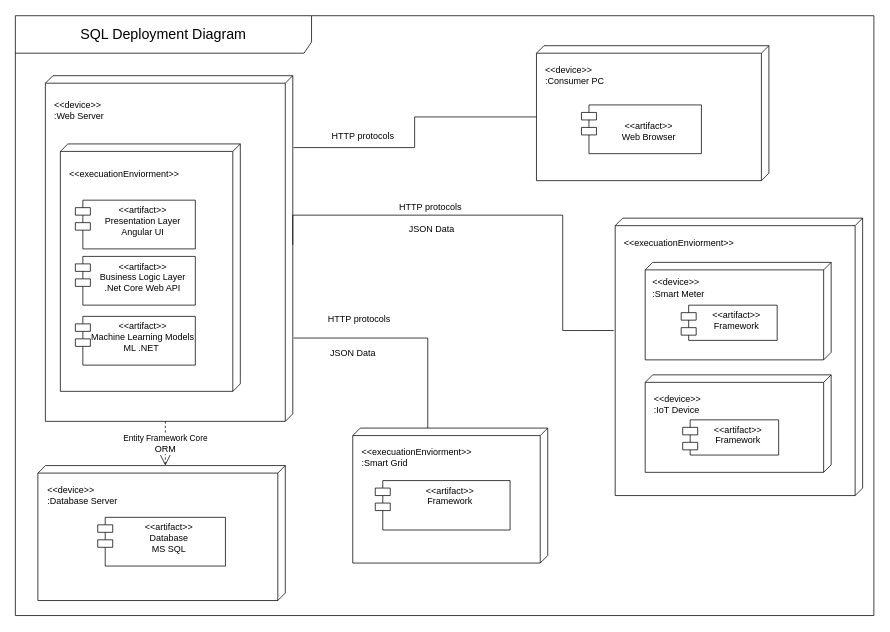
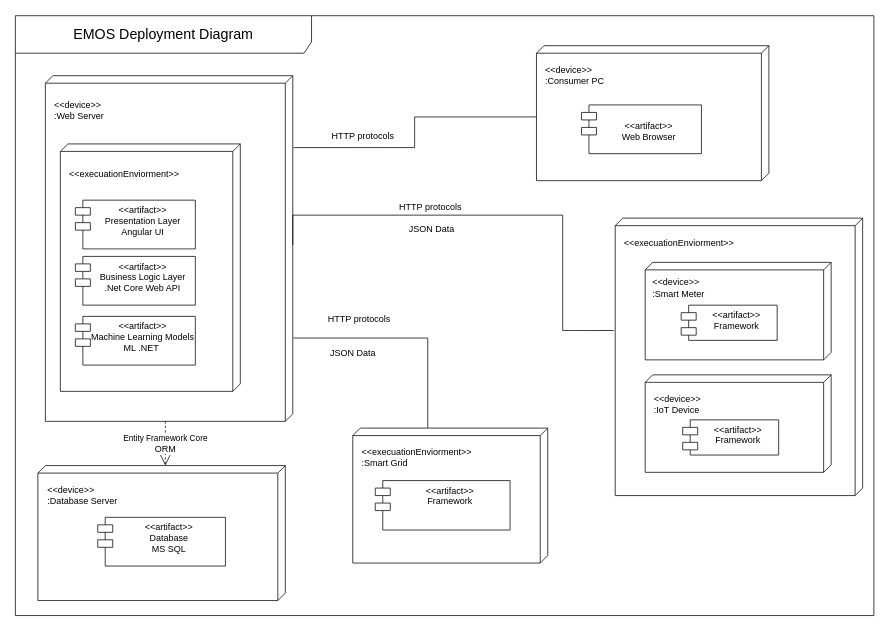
node "SQL Deployment Diagram": label "SQL Deployment Diagram" -> "EMOS Deployment Diagram"
